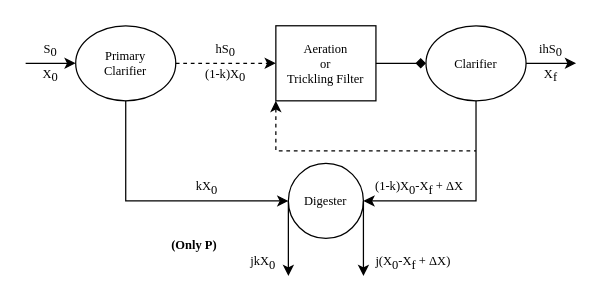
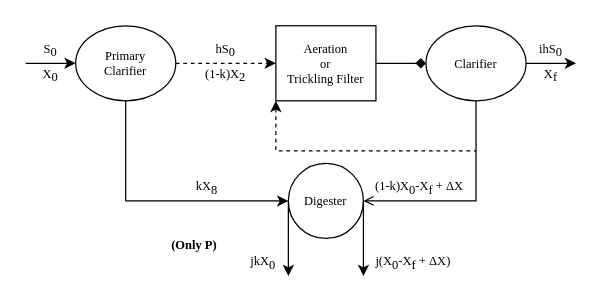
node "(1-k)X0": label "(1-k)X0" -> "(1-k)X2"
node "kX0": label "kX0" -> "kX8"
edge "Clarifier" -> "Digester": arrowhead classic -> open
